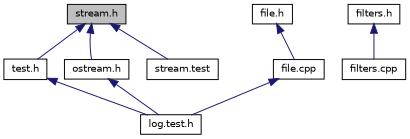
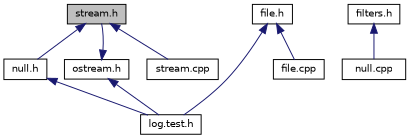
edge "ostream.h" -> "stream.h": reversed
node "test.h": label "test.h" -> "null.h"
node "stream.test": label "stream.test" -> "stream.cpp"
node "filters.cpp": label "filters.cpp" -> "null.cpp"
edge "log.test.h" -> "file.cpp": now "log.test.h" -> "file.h"
